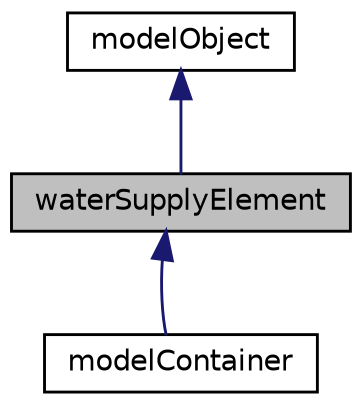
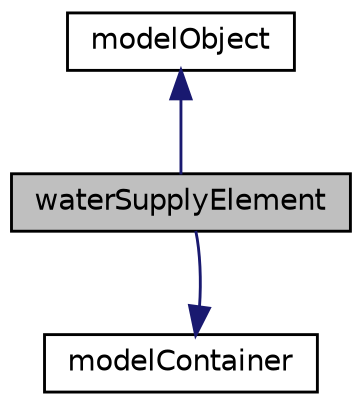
edge "modelContainer" -> "waterSupplyElement": reversed
